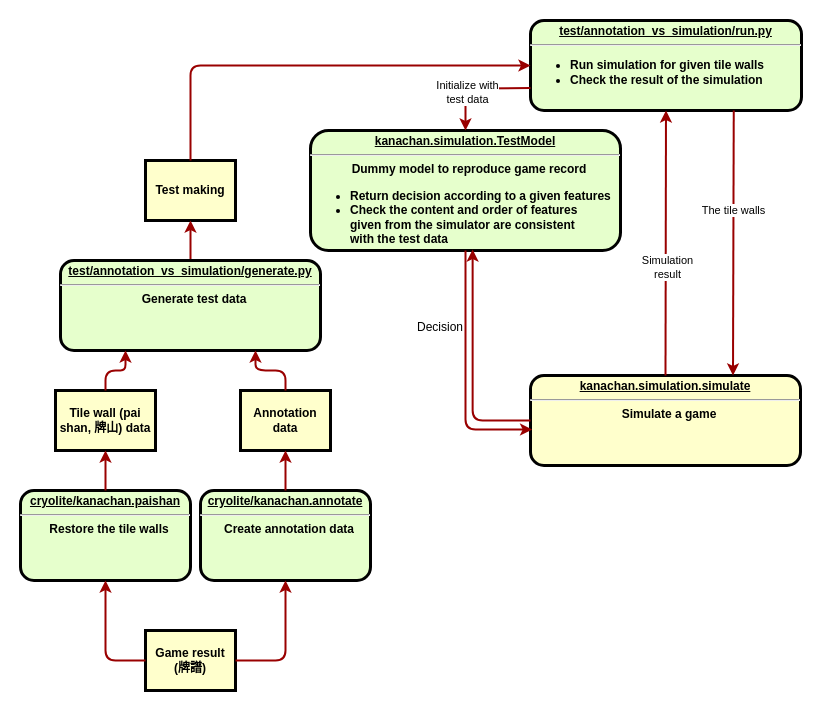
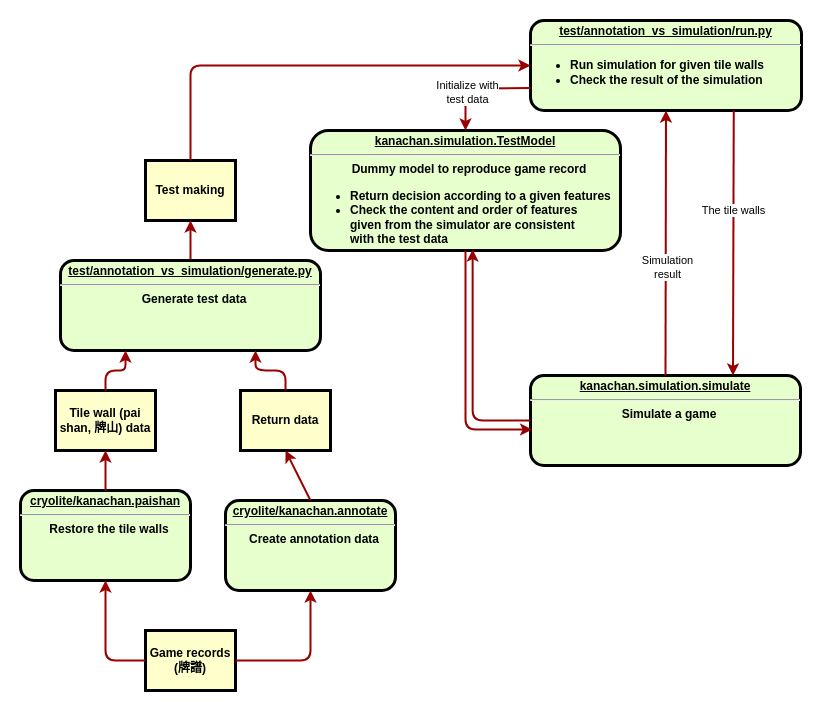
node "Decision": removed
node "Annotation data": label "Annotation data" -> "Return data"
node "kanachan.simulation.simulate Simulate a game": fillcolor #ffffcc -> #e6ffcc
node "cryolite/kanachan.annotate Create annotation data": moved (286, 536) -> (311, 546)
node "Game result (牌譜)": label "Game result (牌譜)" -> "Game records (牌譜)"
